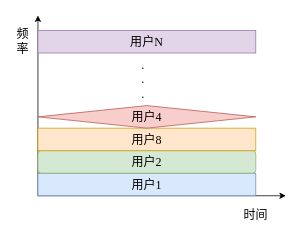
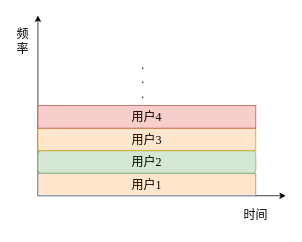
node "用户N": removed
node "用户4": shape diamond -> rectangle
node "用户8": label "用户8" -> "用户3"
node "用户1": fillcolor #dae8fc -> #ffe6cc
